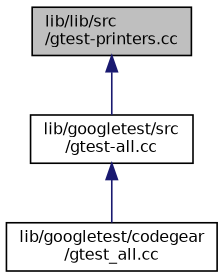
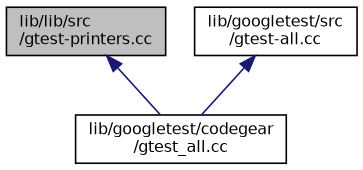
edge "lib/googletest/src /gtest-all.cc" -> "lib/lib/src /gtest-printers.cc": now "lib/googletest/codegear /gtest_all.cc" -> "lib/lib/src /gtest-printers.cc"
